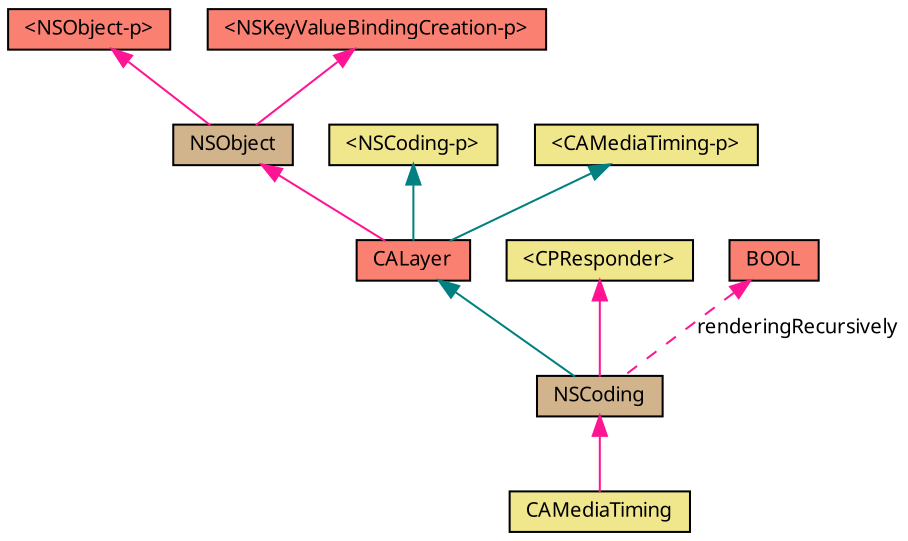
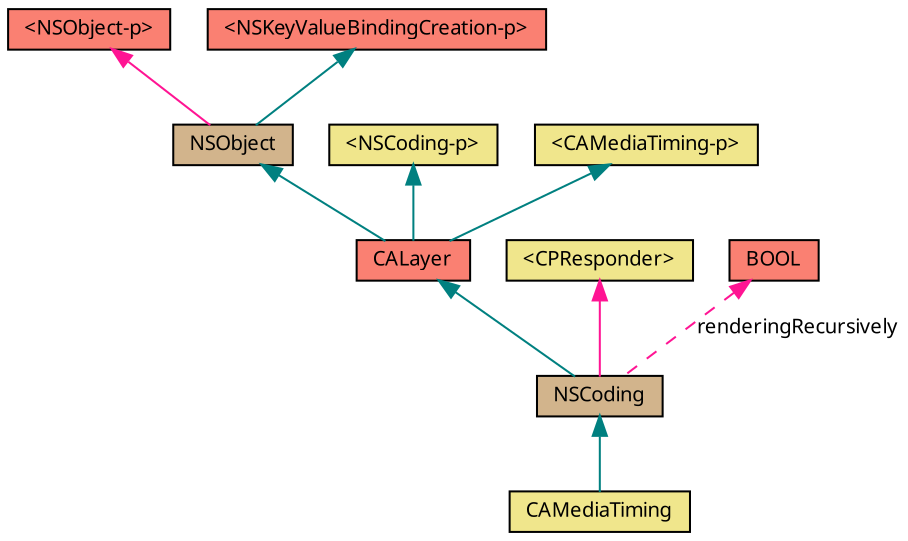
edge "NSObject" -> "<NSKeyValueBindingCreation-p>": color deeppink -> teal
edge "CALayer" -> "NSObject": color deeppink -> teal
edge "CAMediaTiming" -> "NSCoding": color deeppink -> teal
